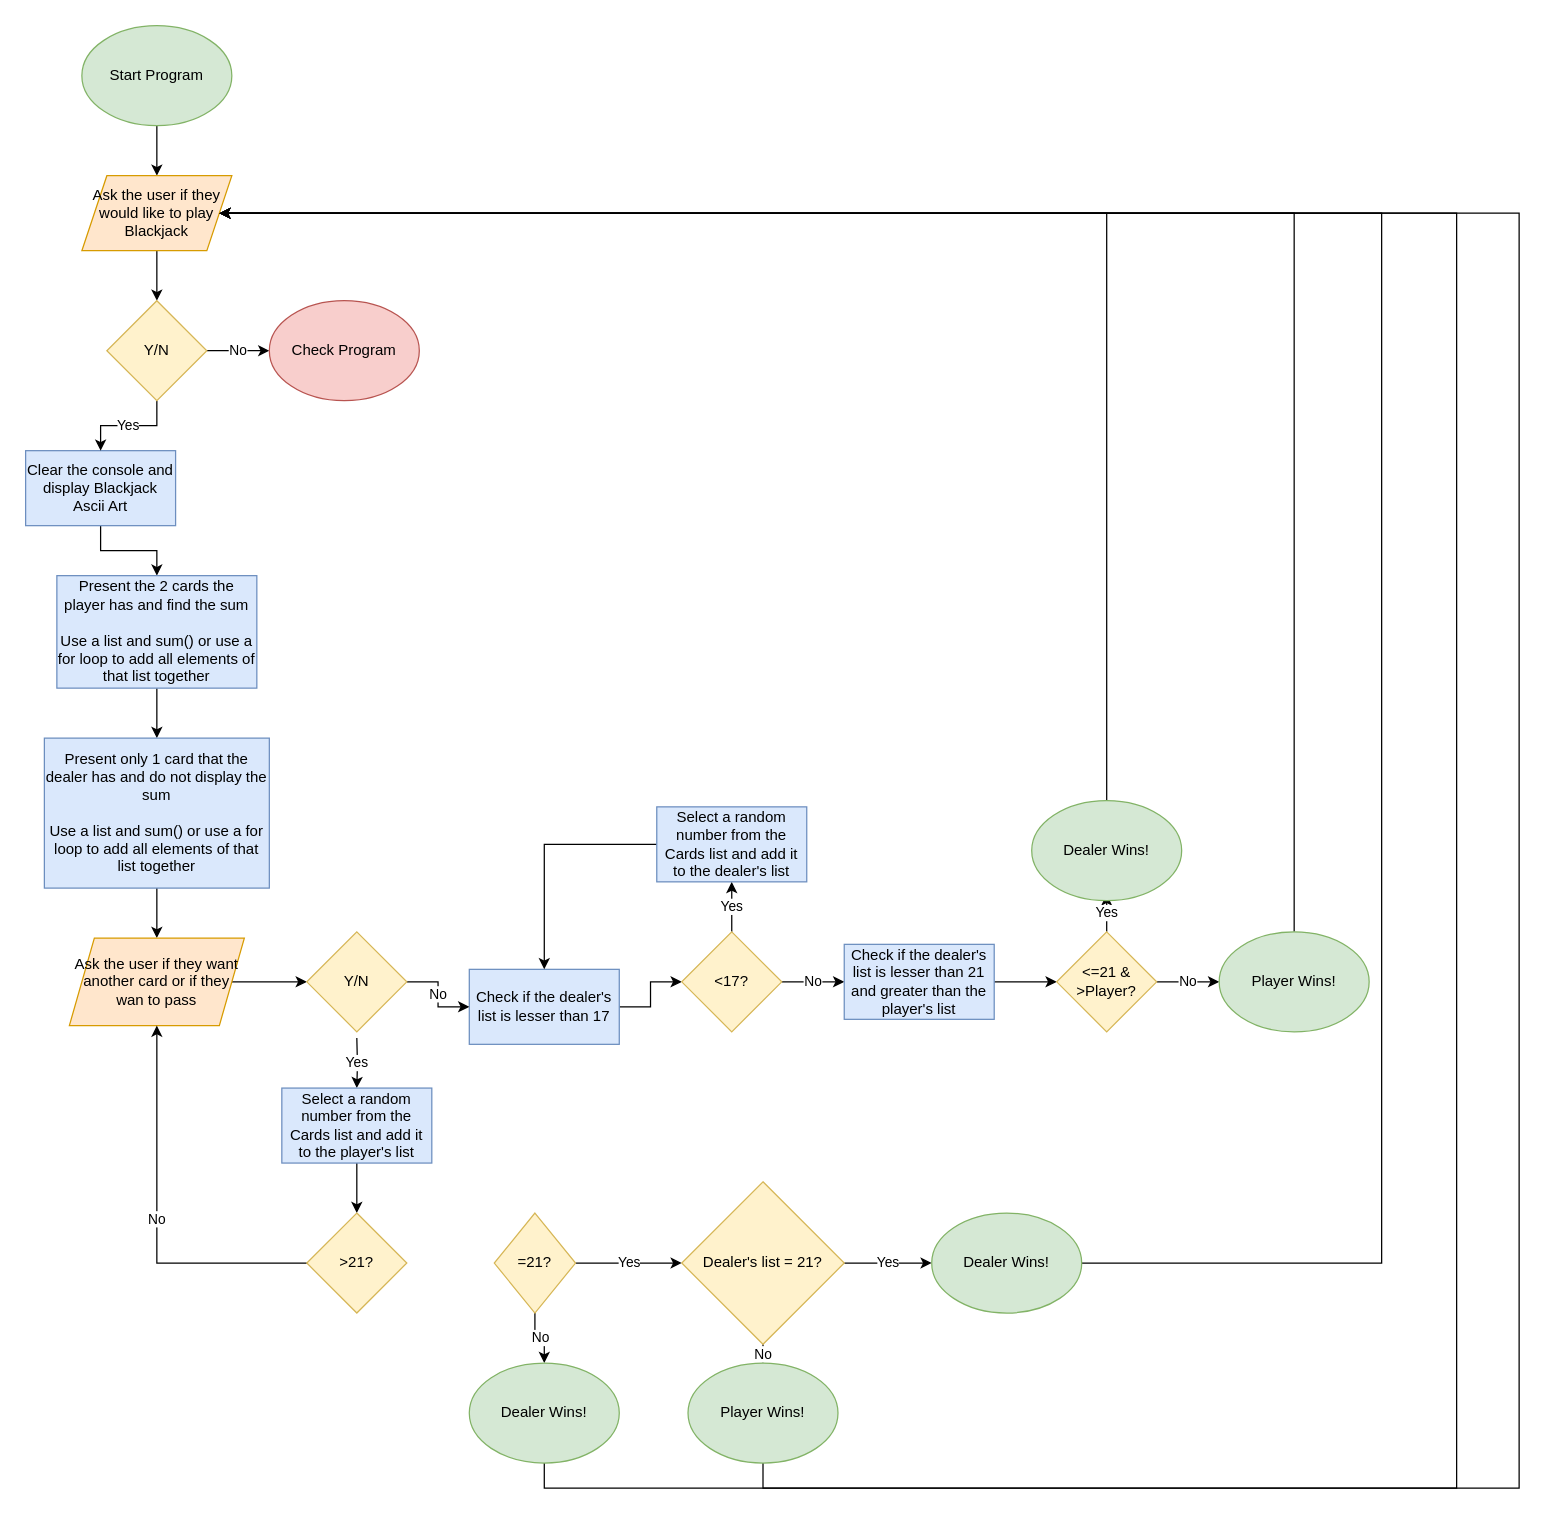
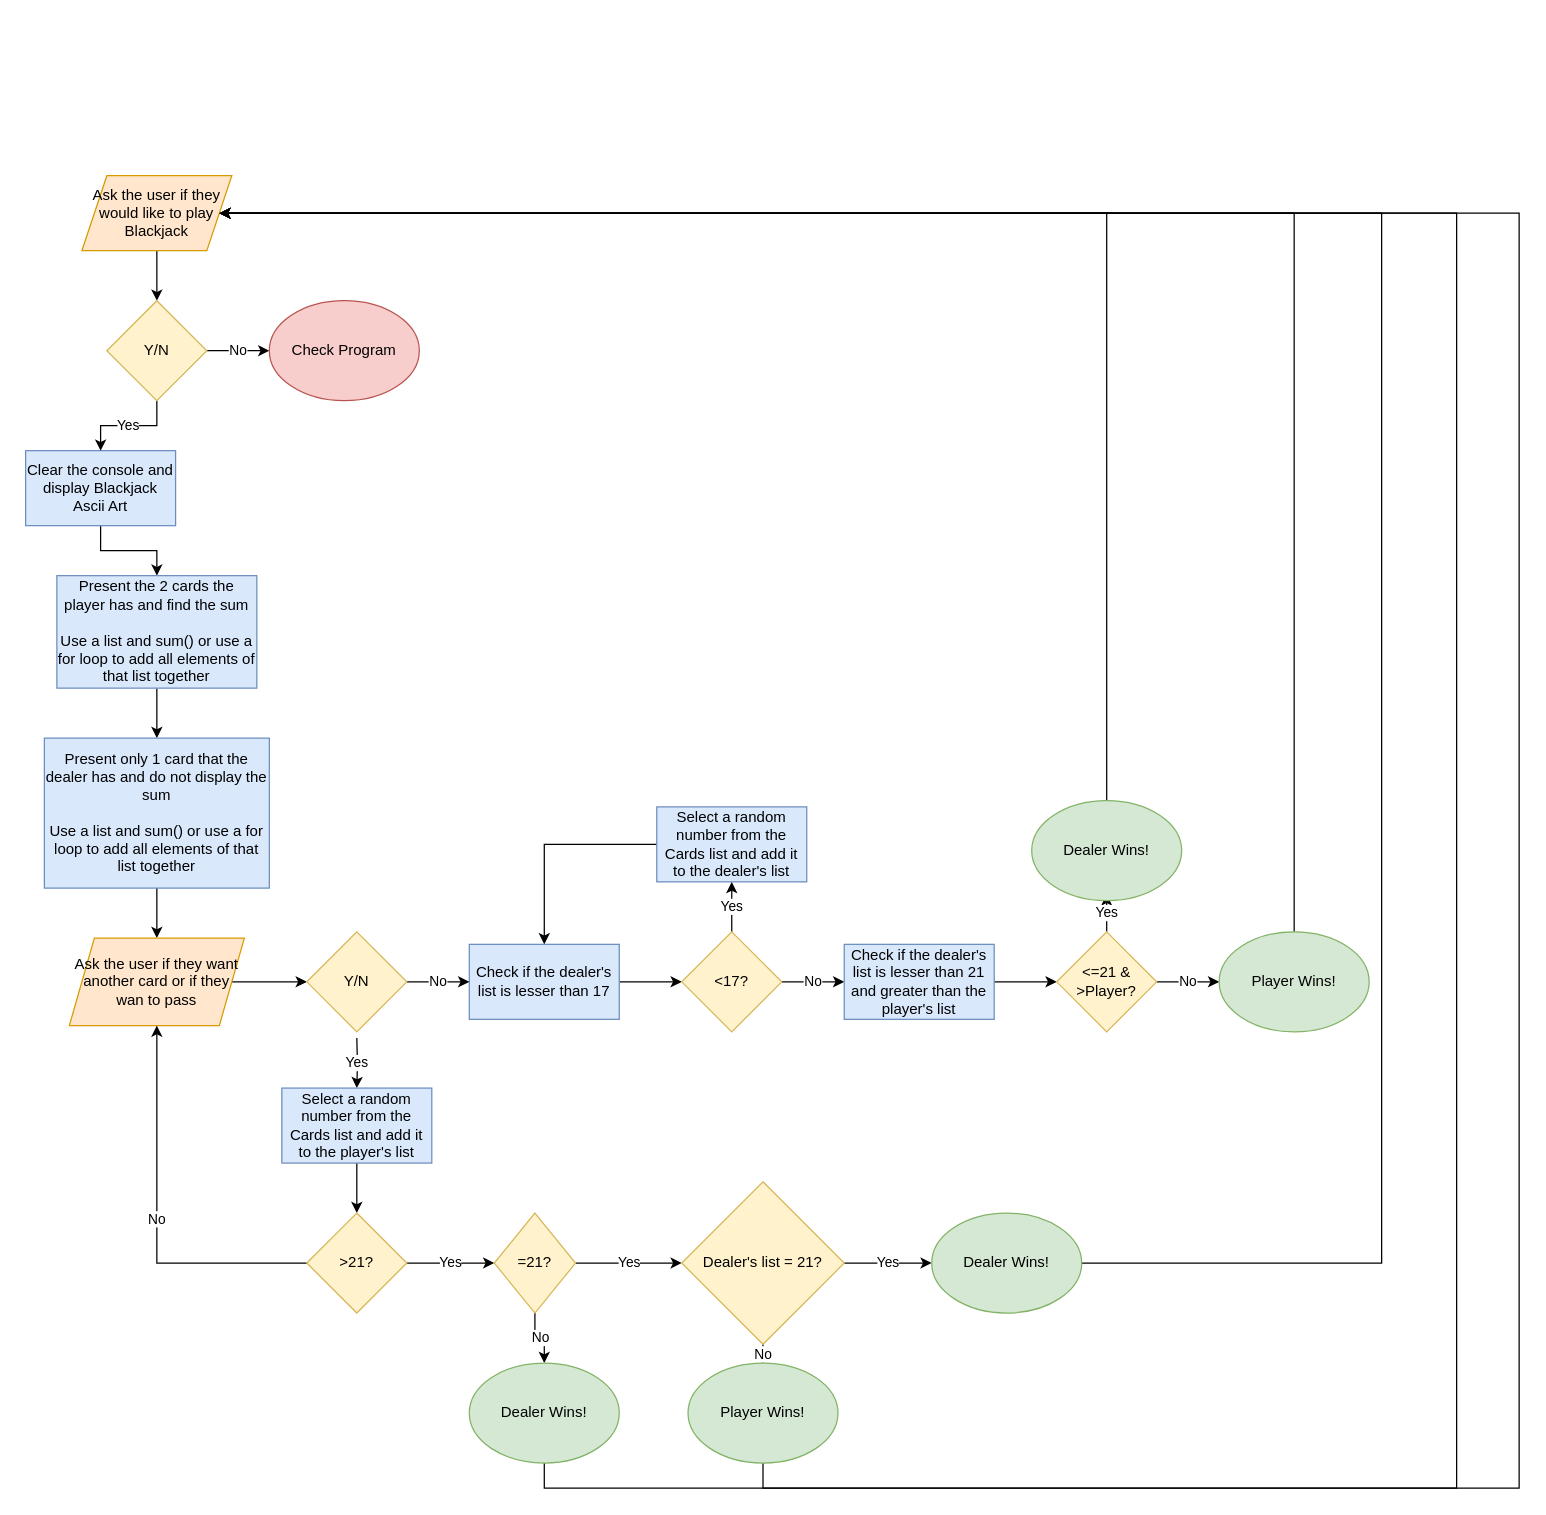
node "Start Program": removed
edge "Start Program" -> "Ask the user if they would like to play Blackjack": removed
node "Check if the dealer's list is lesser than 17": moved (544, 1007) -> (544, 982)
edge ">21?" -> "=21?": added, label "Yes"
